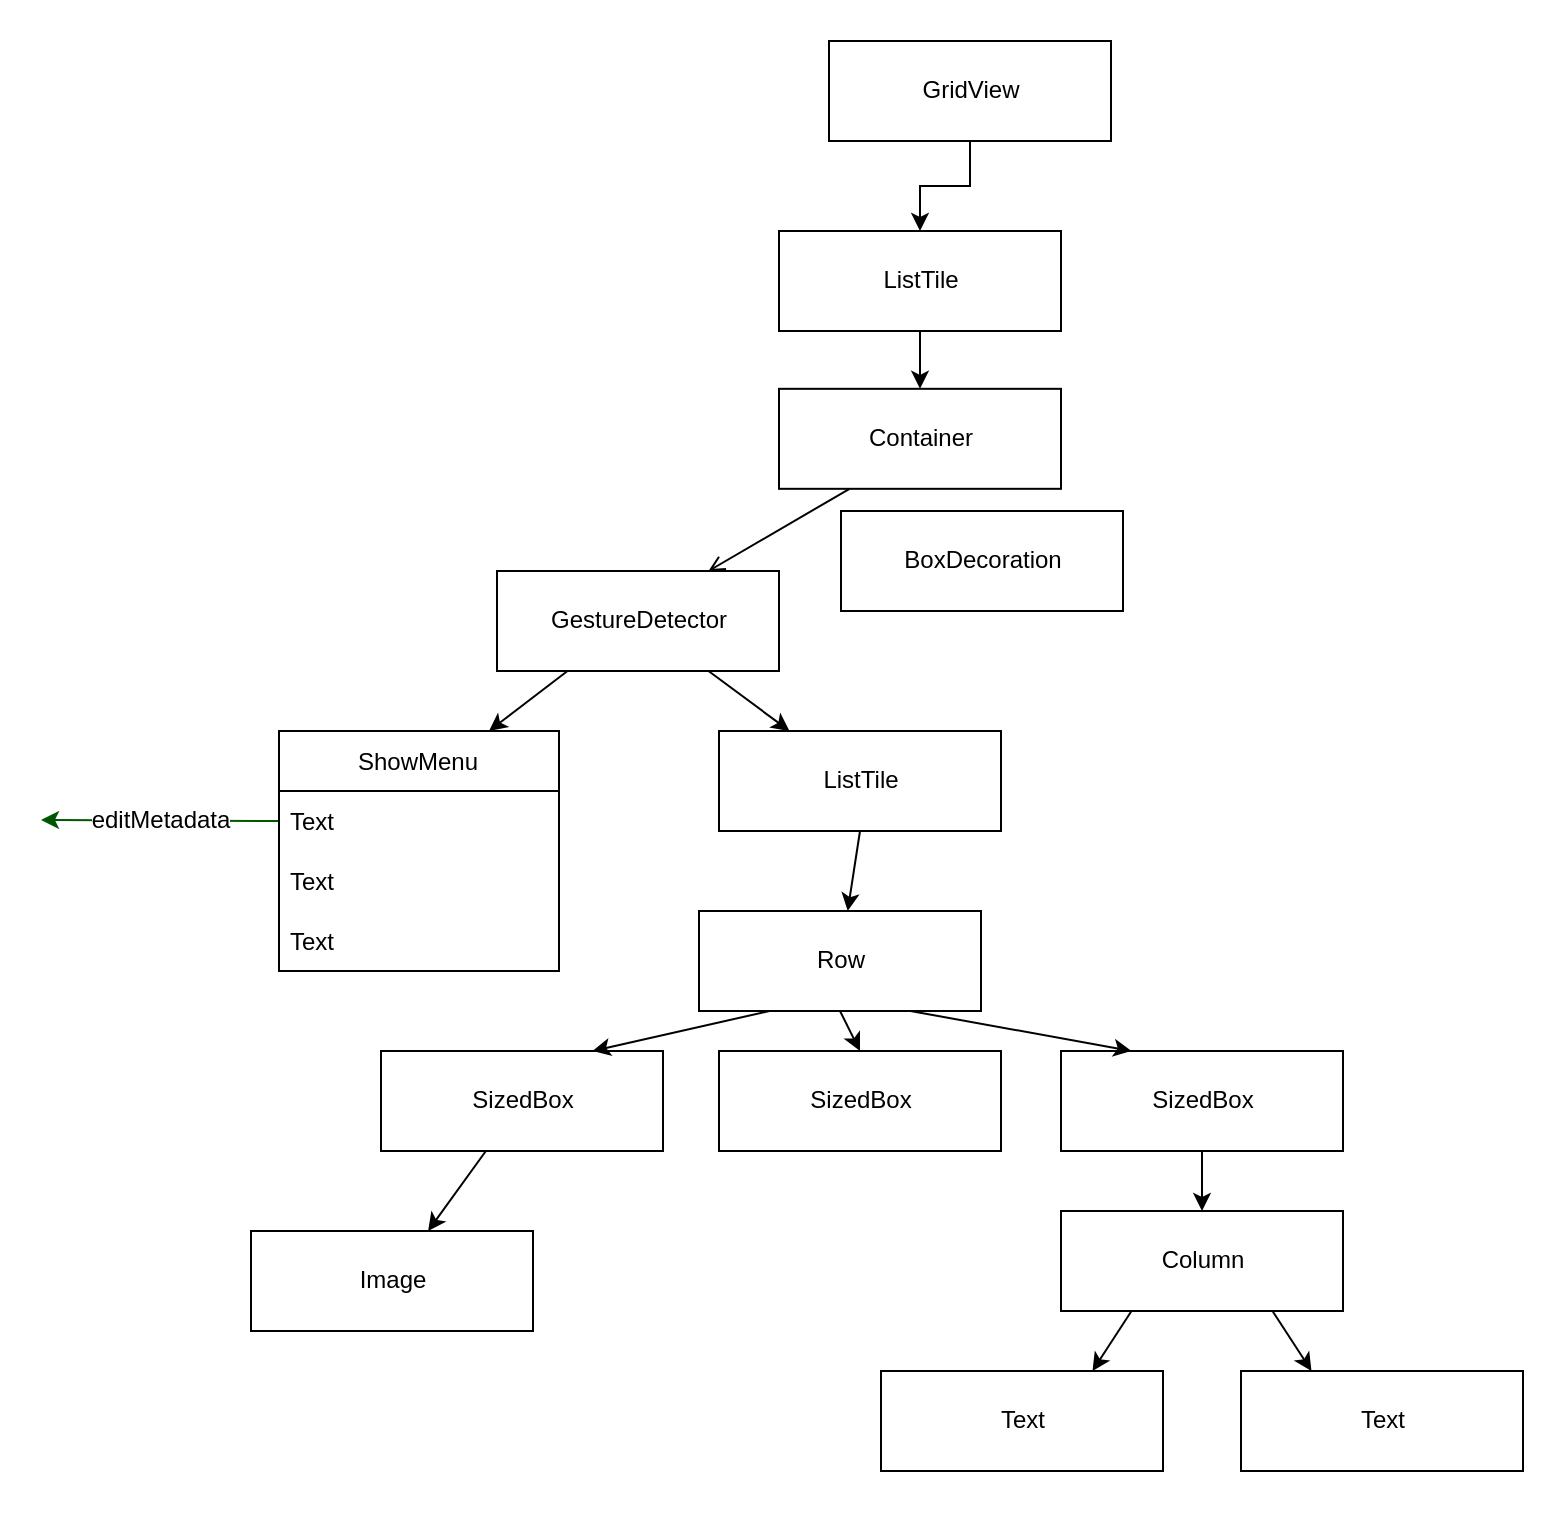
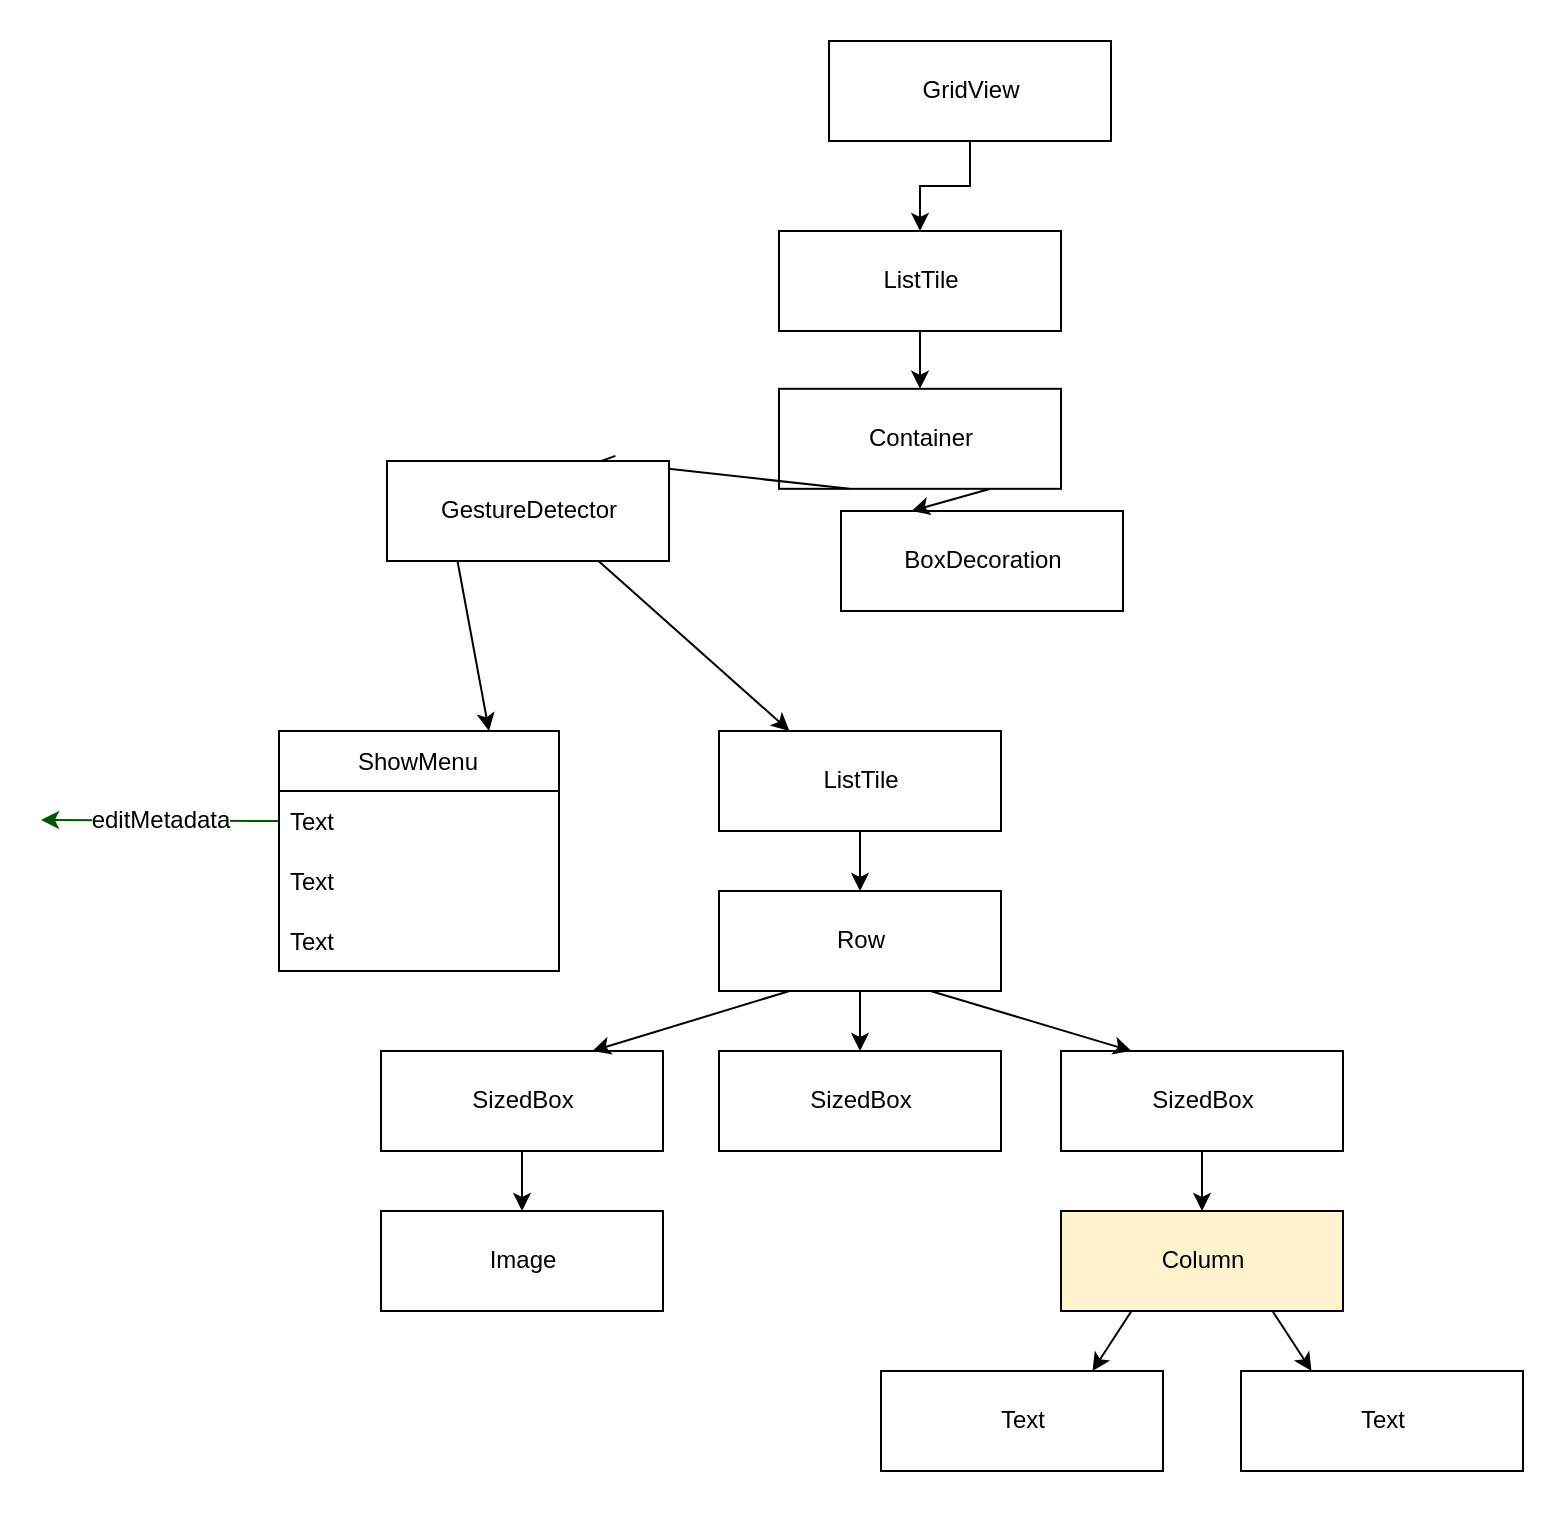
edge "Container" -> "BoxDecoration": added
node "GestureDetector": moved (638, 621) -> (528, 511)
node "Row": moved (840, 961) -> (860, 941)
node "Column": fillcolor #ffffff -> #fff2cc
node "Image": moved (392, 1281) -> (522, 1261)
